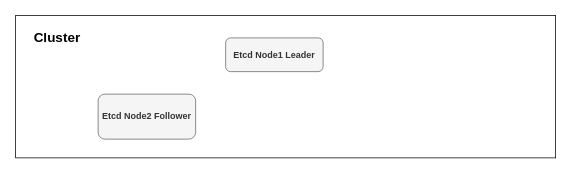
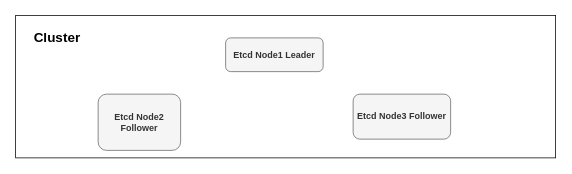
node "Etcd Node2 Follower": size 98x45 -> 83x56
node "Etcd Node3 Follower": added
